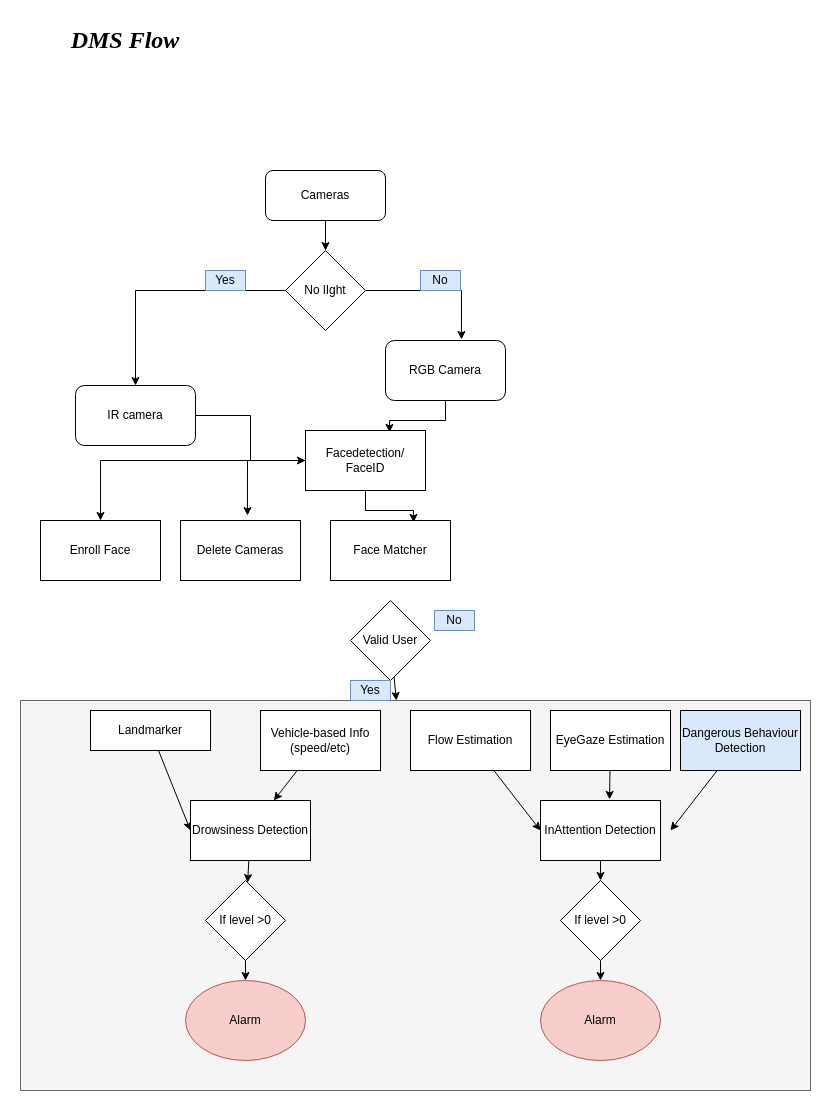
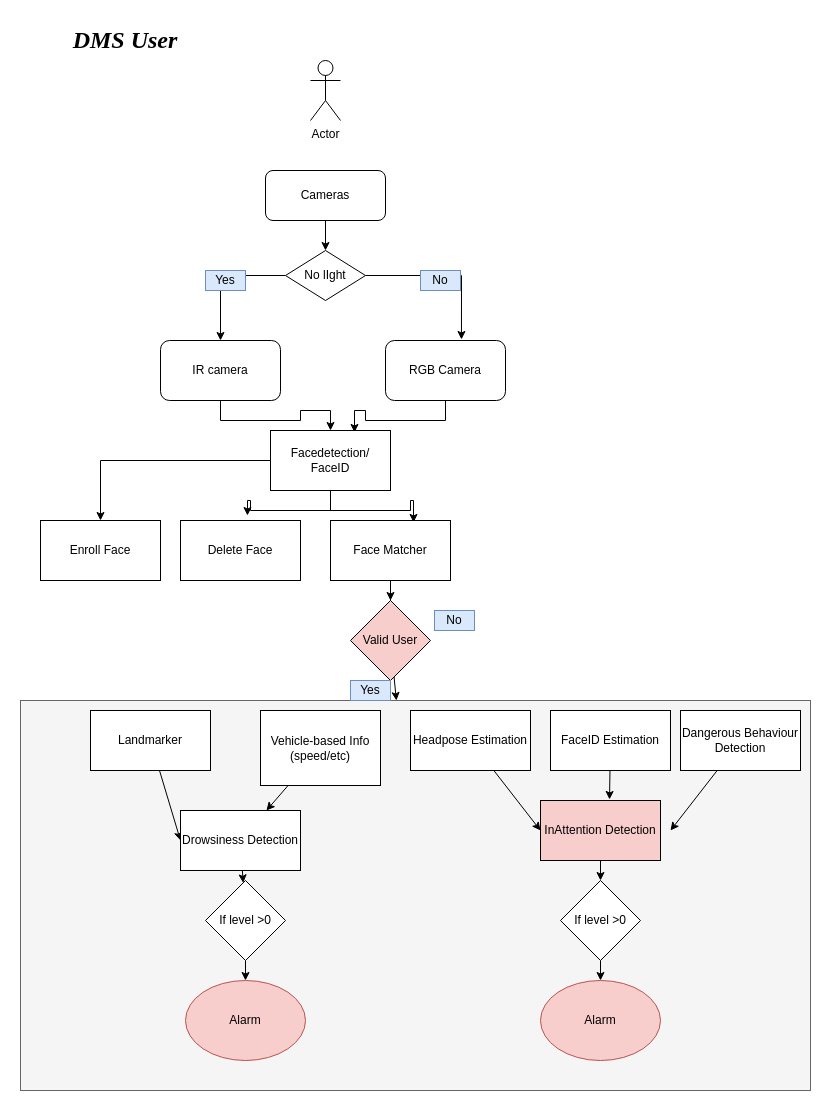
node "DMS Flow": label "DMS Flow" -> "DMS User"
node "Actor": added
node "No lIght": size 80x80 -> 80x50
node "IR camera": moved (136, 416) -> (221, 371)
node "Facedetection/ FaceID": moved (366, 461) -> (331, 461)
node "Delete Cameras": label "Delete Cameras" -> "Delete Face"
edge "Face Matcher" -> "Valid User": added
node "Valid User": fillcolor #ffffff -> #f8cecc
node "Landmarker": size 120x40 -> 120x60
node "Vehicle-based Info (speed/etc)": size 120x60 -> 120x75
node "Flow Estimation": label "Flow Estimation" -> "Headpose Estimation"
node "EyeGaze Estimation": label "EyeGaze Estimation" -> "FaceID Estimation"
node "Dangerous Behaviour Detection": fillcolor #dae8fc -> #ffffff
node "Drowsiness Detection": moved (251, 831) -> (241, 841)
node "InAttention Detection": fillcolor #ffffff -> #f8cecc
